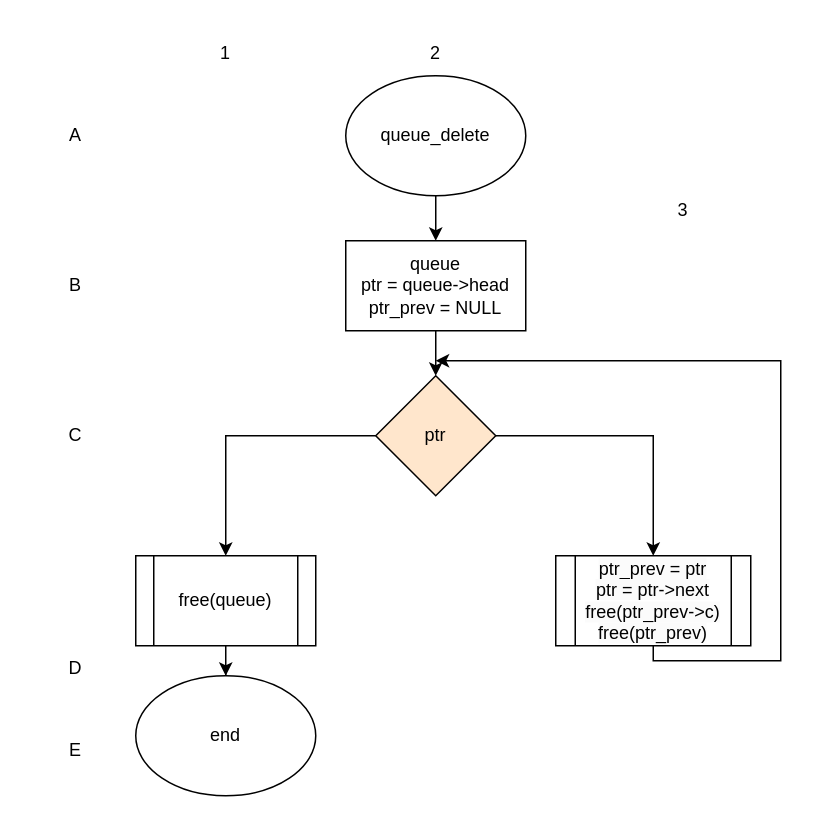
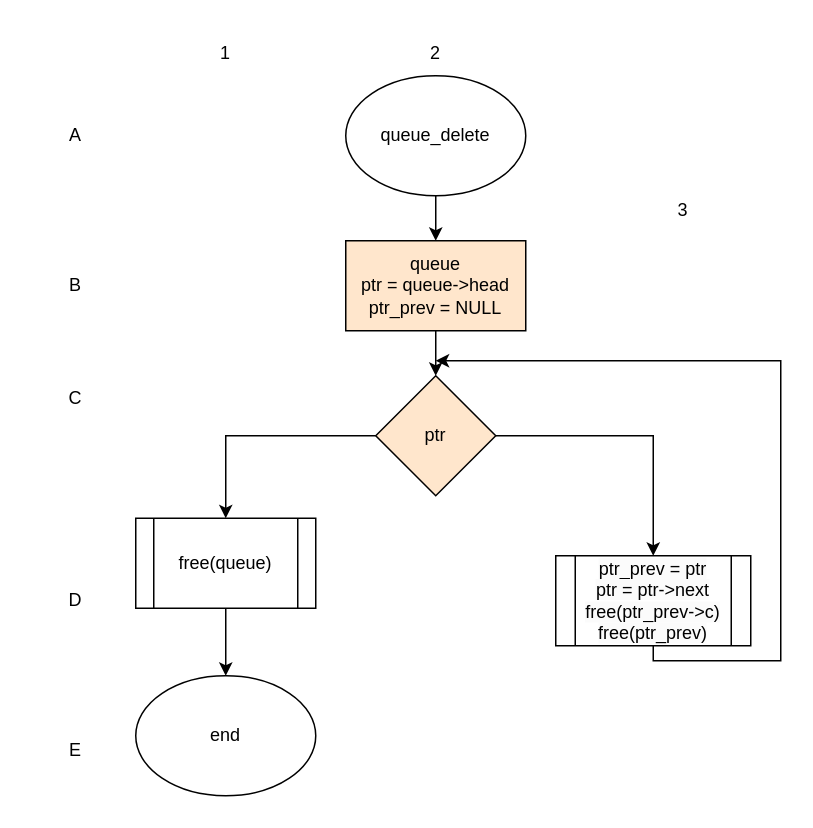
node "queue ptr = queue->head ptr_prev = NULL": fillcolor #ffffff -> #ffe6cc
node "C": moved (76, 436) -> (76, 398)
node "free(queue)": moved (226, 601) -> (226, 563)
node "D": moved (76, 668) -> (76, 601)
